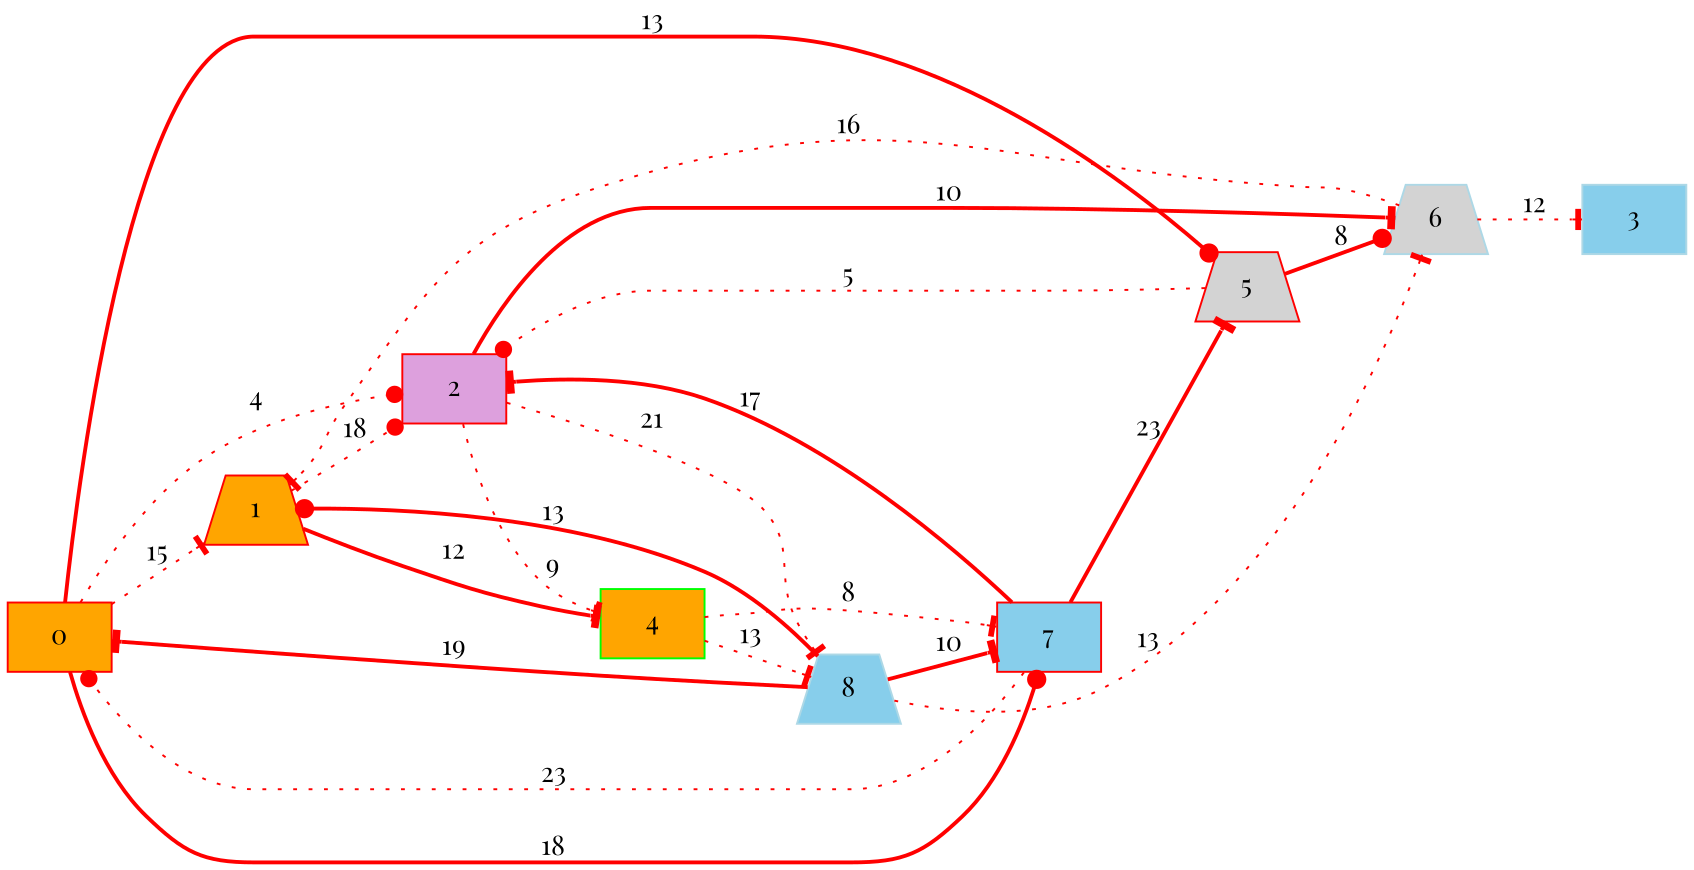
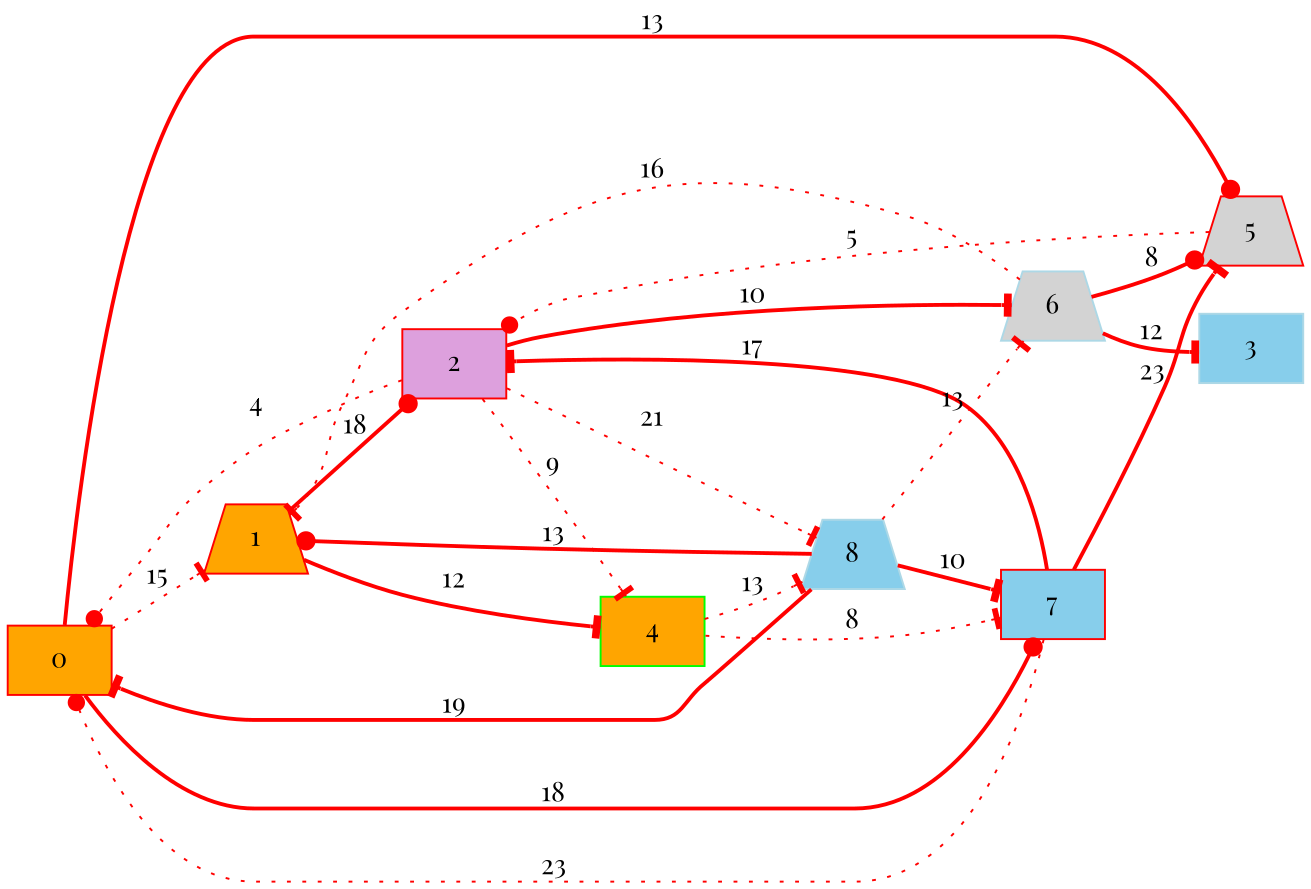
edge "6" -> "3": style dotted -> bold
edge "5" -> "6": reversed
edge "0" -> "2": reversed
edge "1" -> "2": style dotted -> bold
